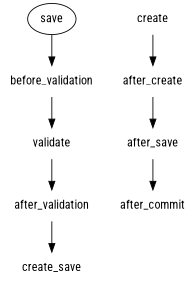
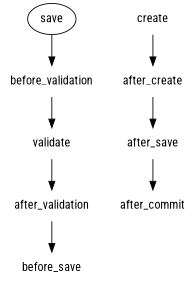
node "create_save": label "create_save" -> "before_save"
